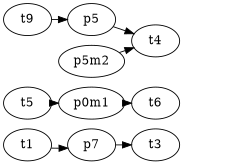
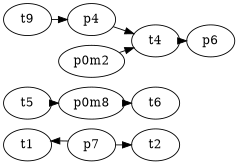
node "p5": label "p5" -> "p4"
node "p6": added
node "p5m2": label "p5m2" -> "p0m2"
node "p0m1": label "p0m1" -> "p0m8"
node "t3": label "t3" -> "t2"
edge "t1" -> "p7": reversed
